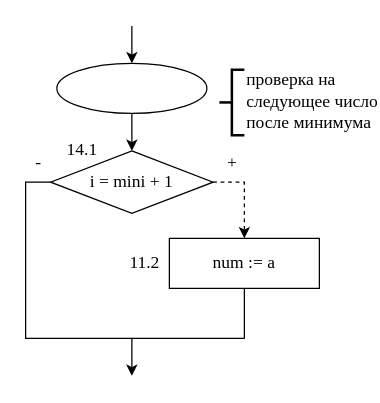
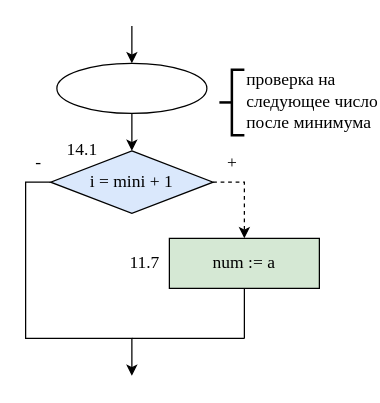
node "i = mini + 1": fillcolor #ffffff -> #dae8fc
node "11.2": label "11.2" -> "11.7"
node "num := a": fillcolor #ffffff -> #d5e8d4
